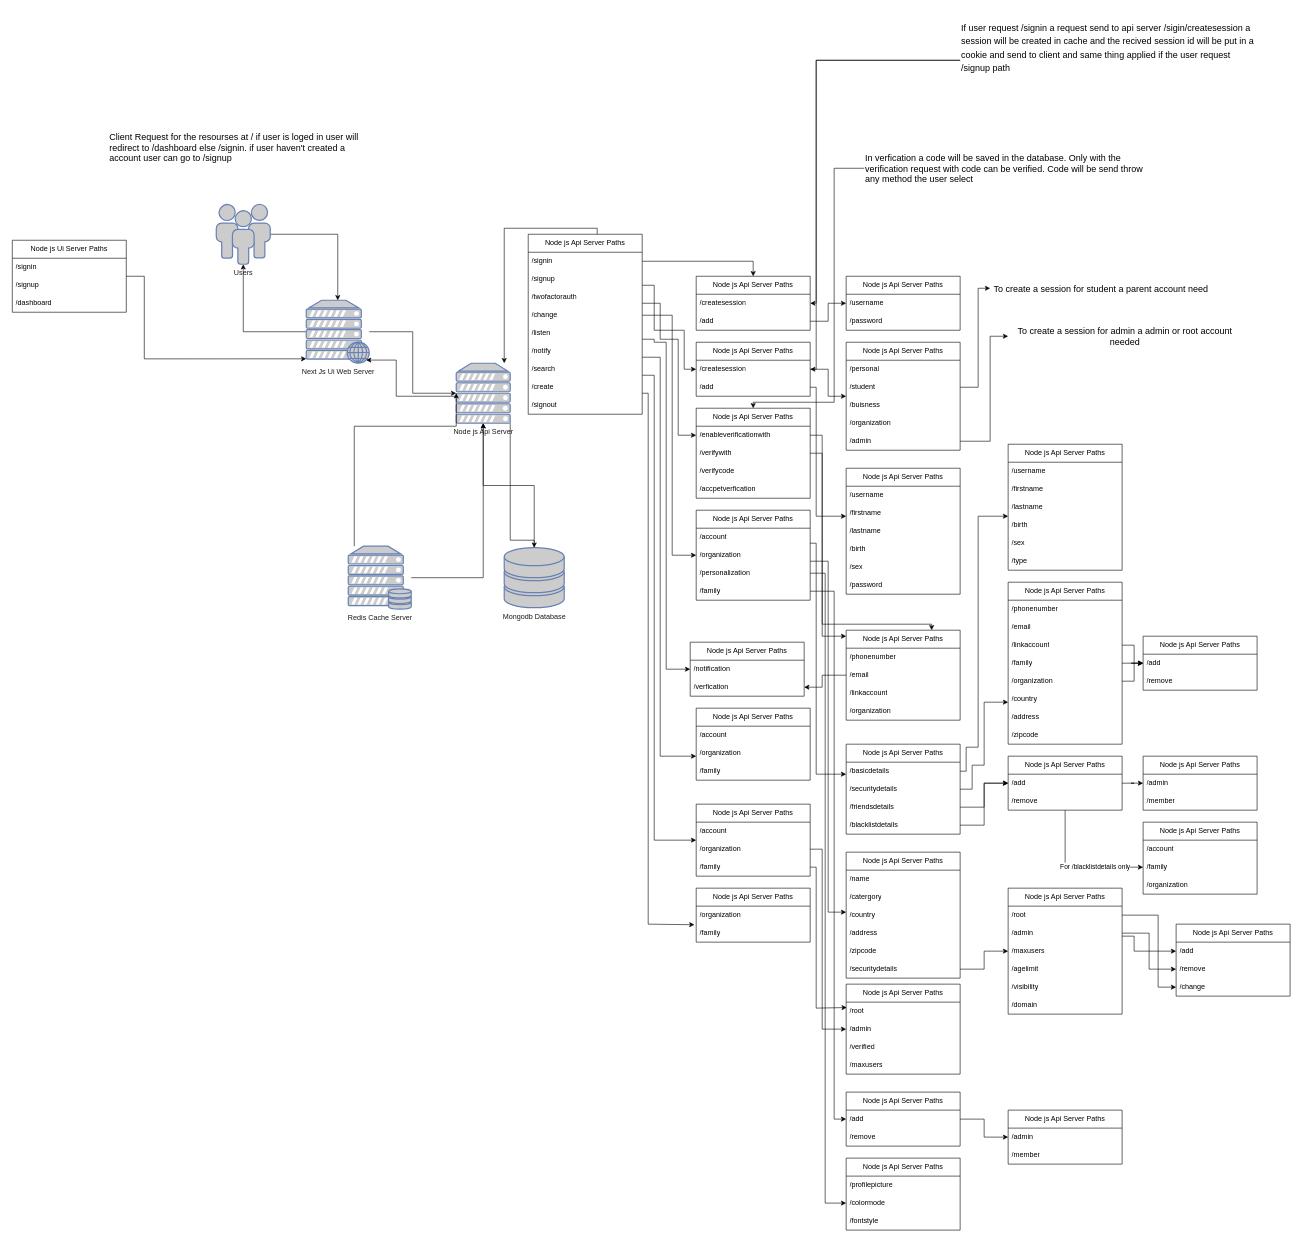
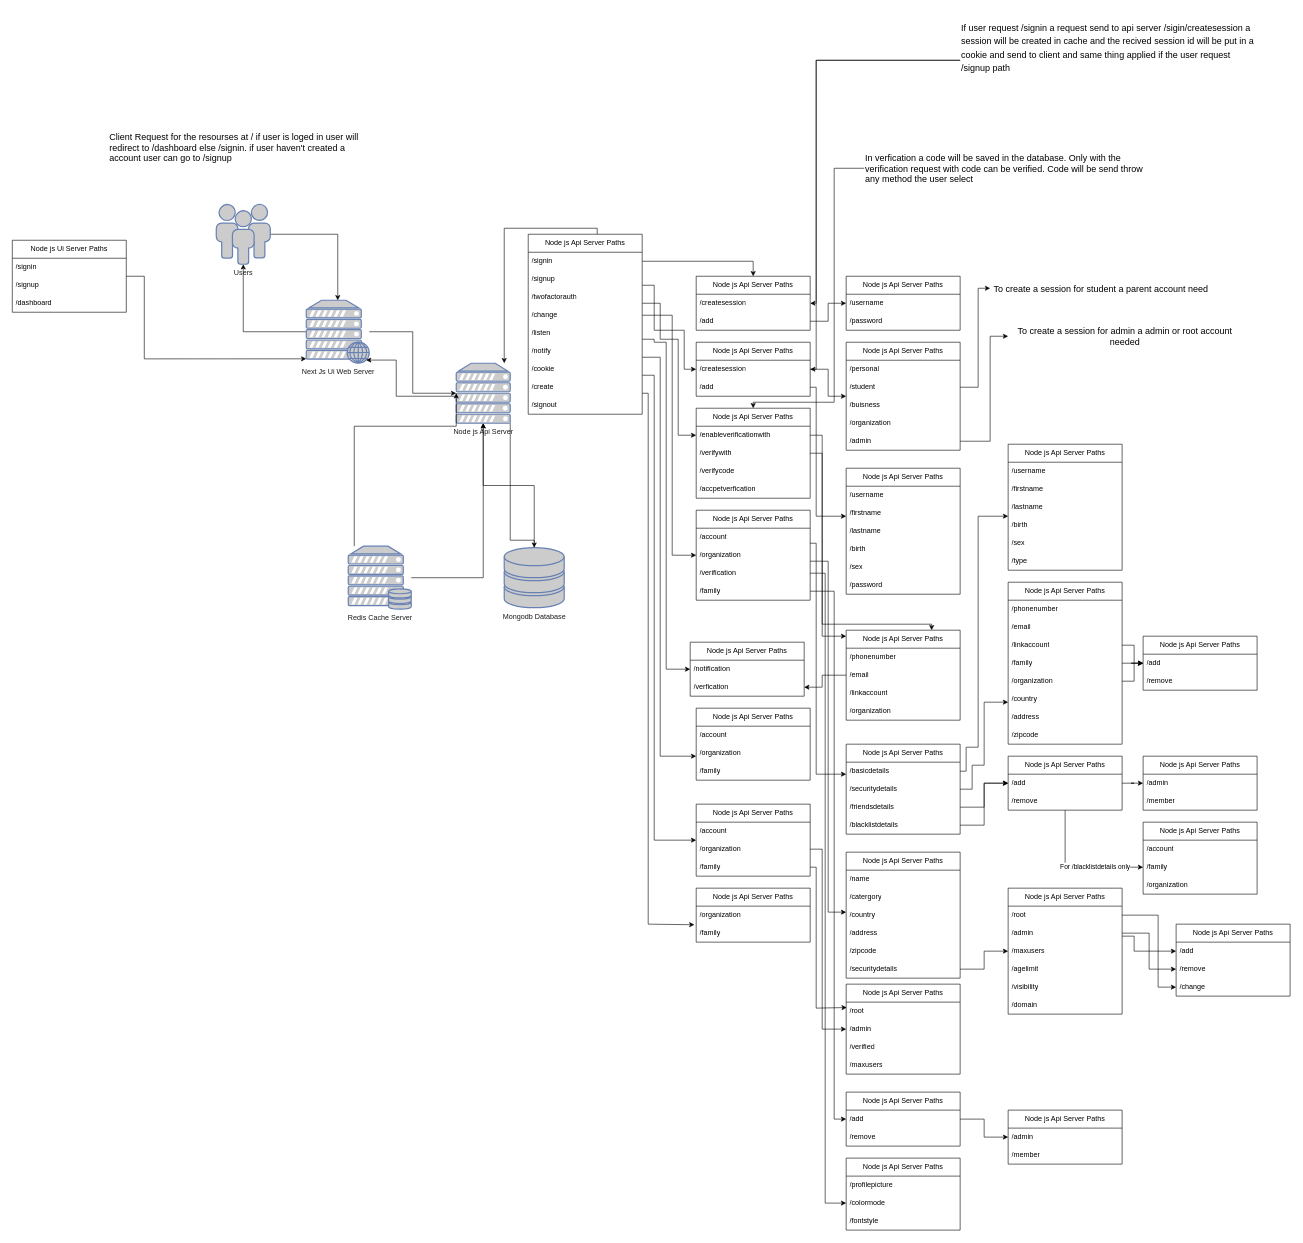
node "/search": label "/search" -> "/cookie"
node "/personalization": label "/personalization" -> "/verification"
